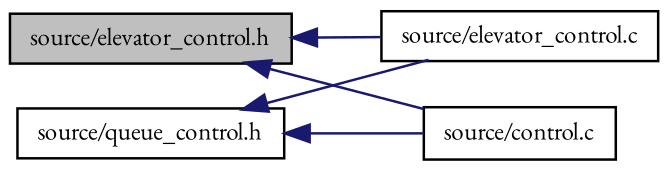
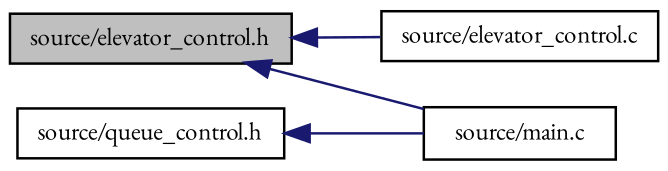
edge "source/elevator_control.c" -> "source/queue_control.h": removed
node "source/control.c": label "source/control.c" -> "source/main.c"
